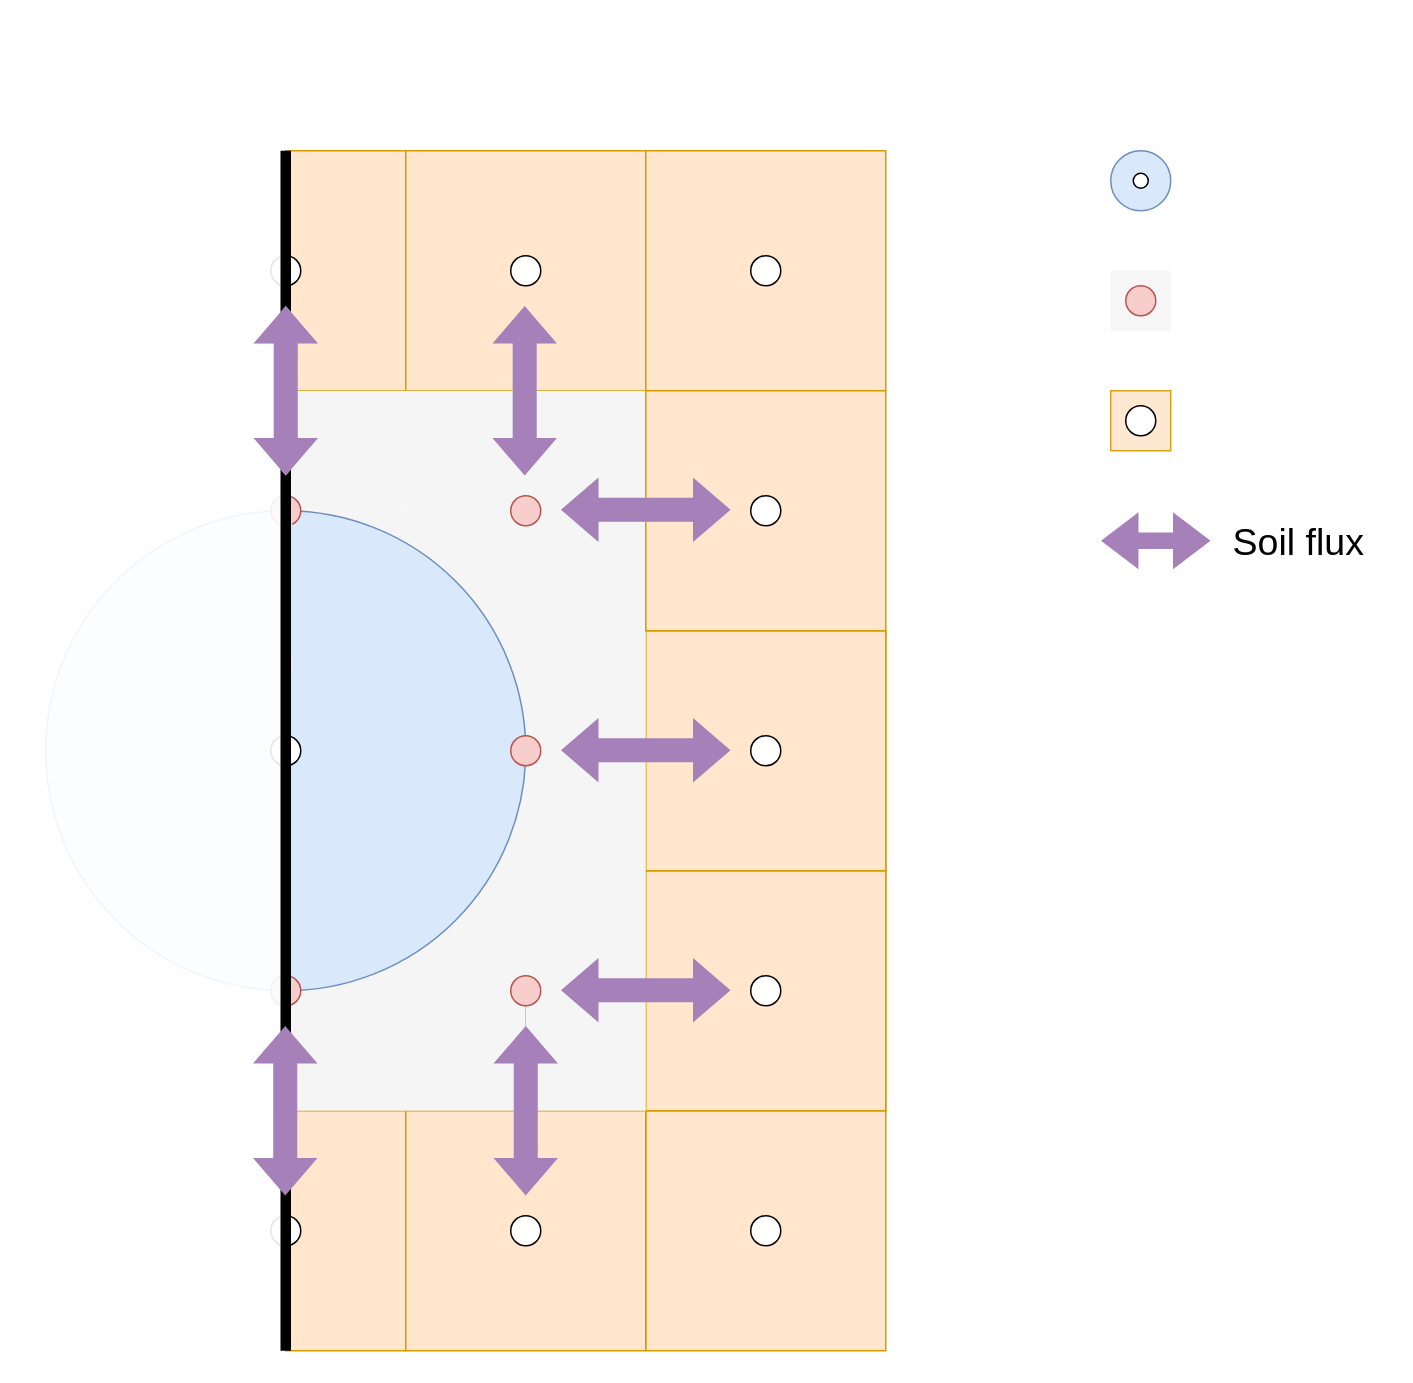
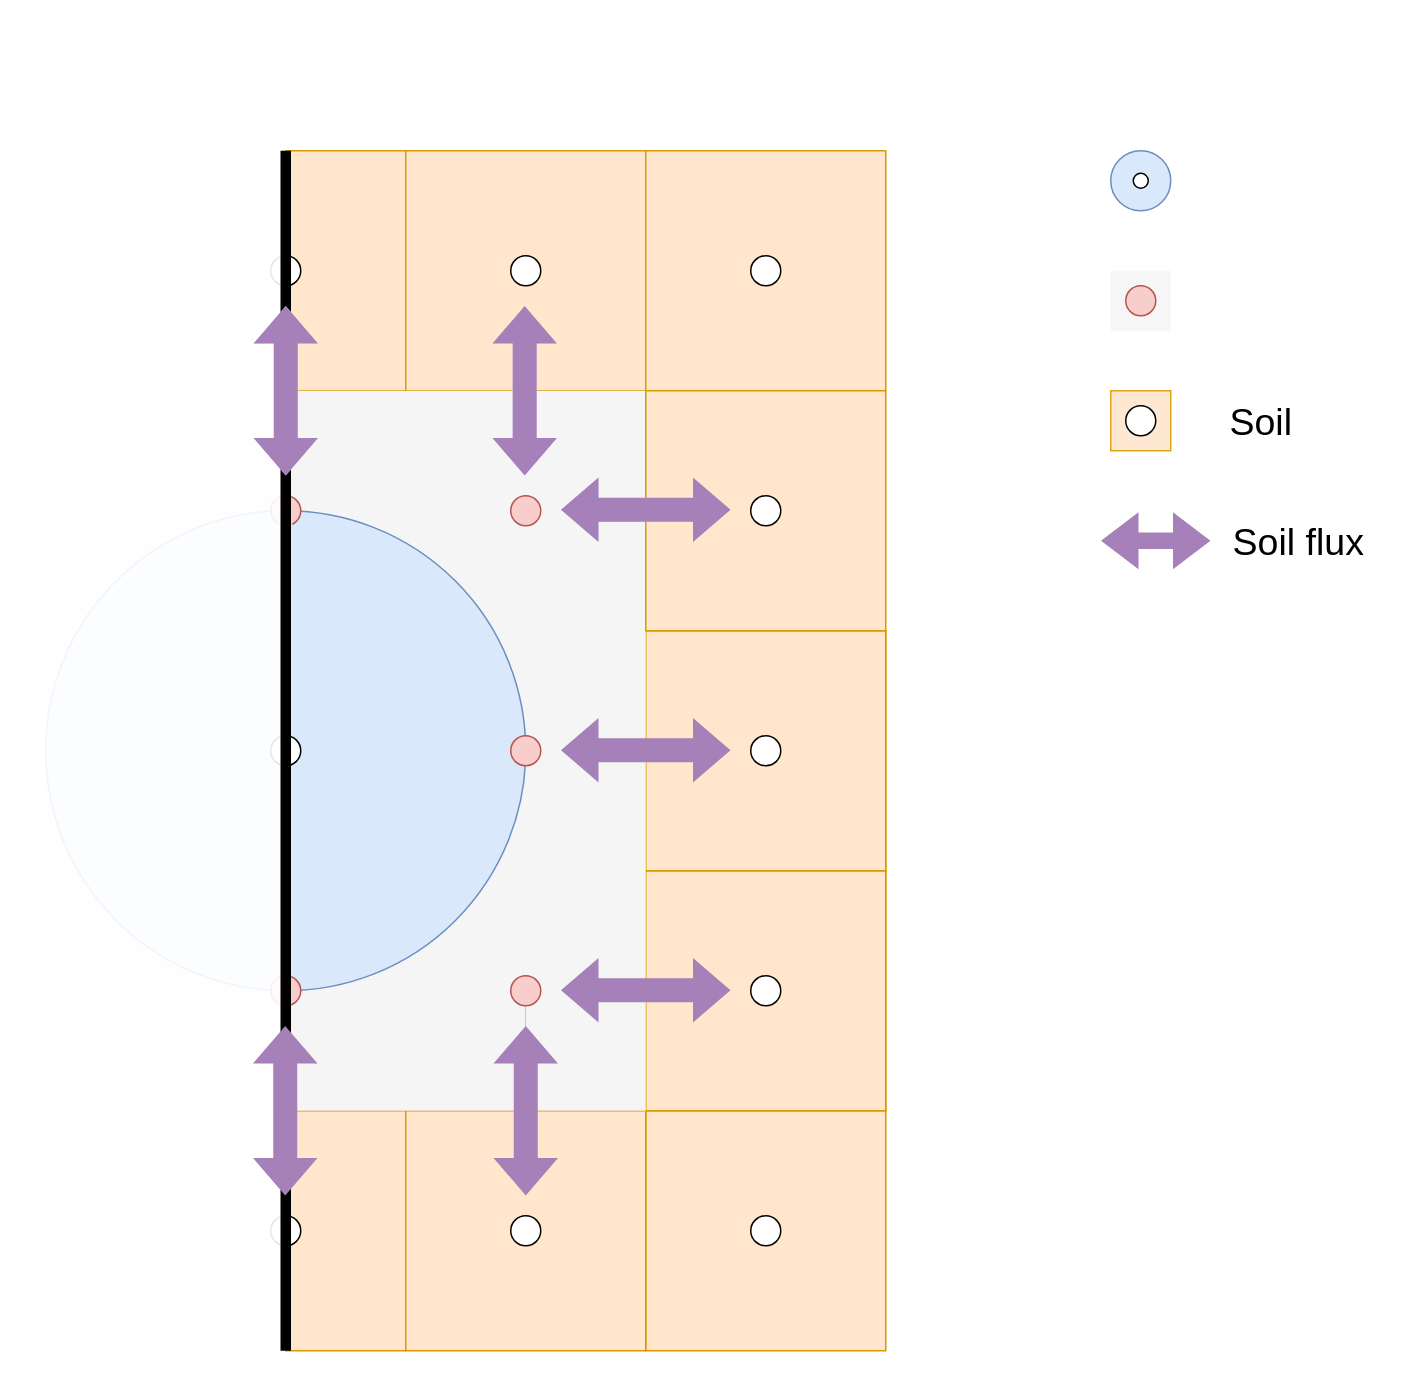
node "Soil": added
